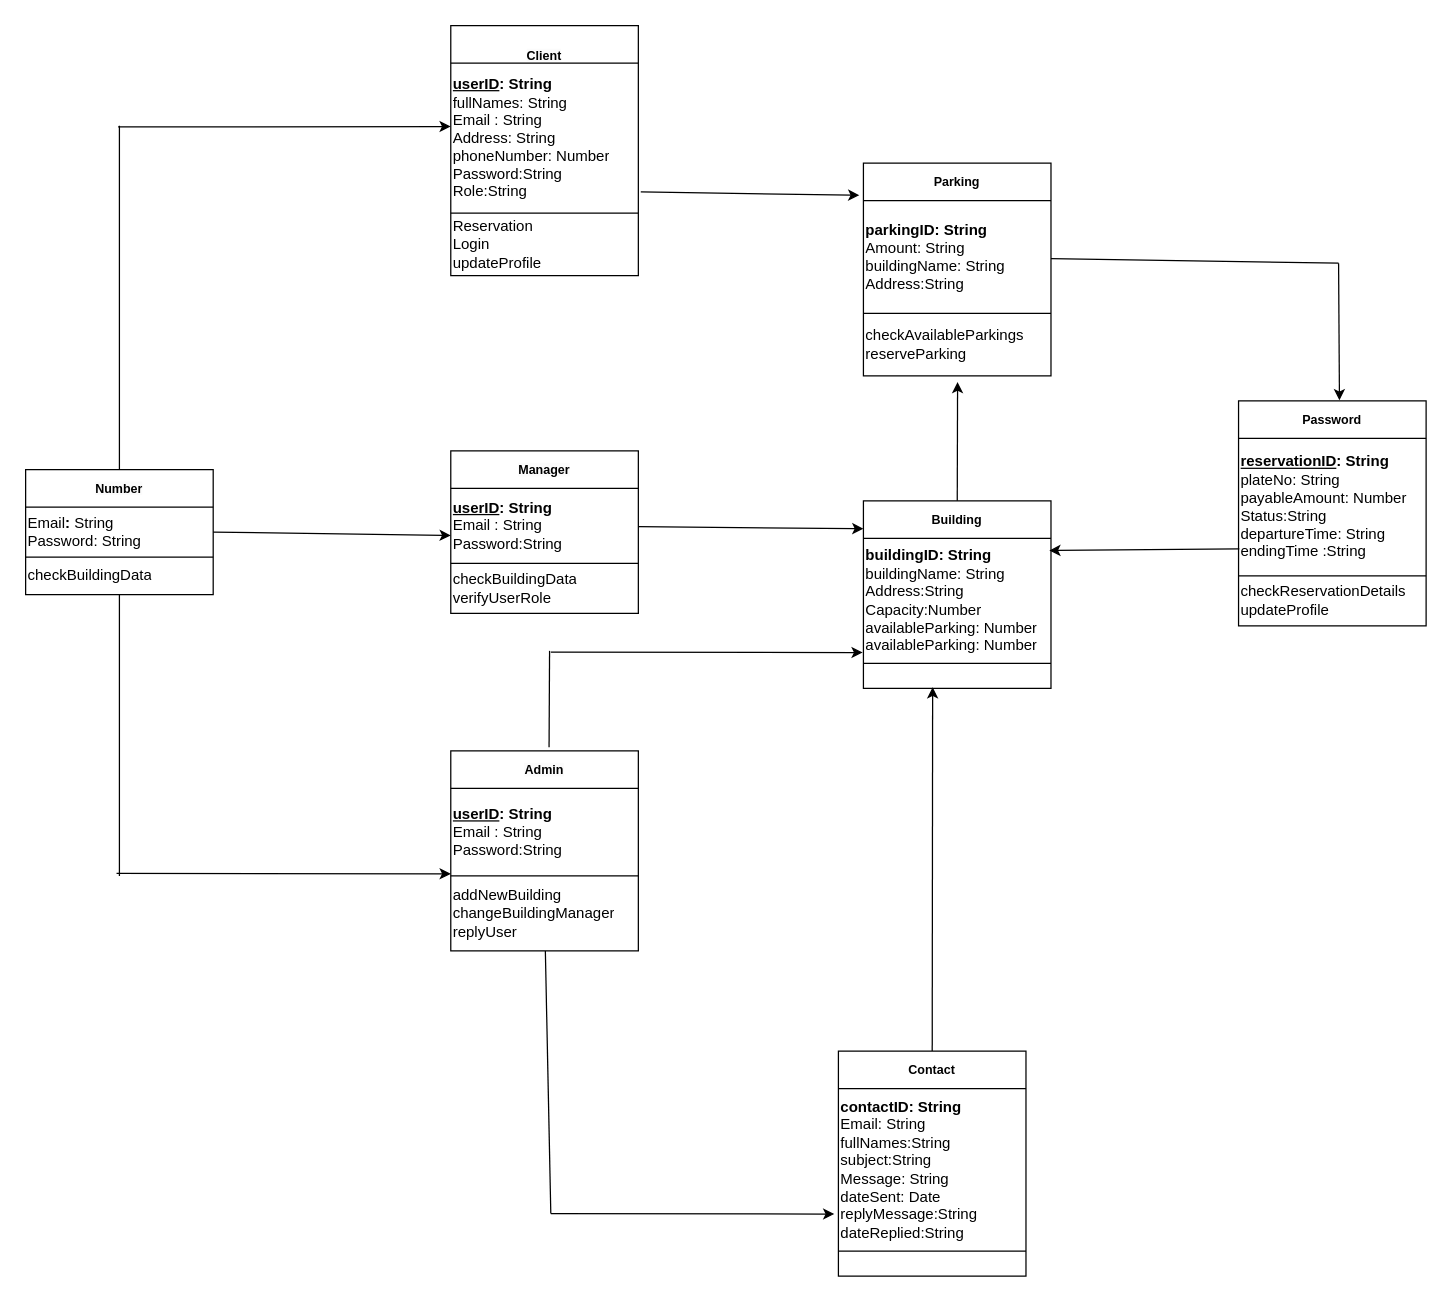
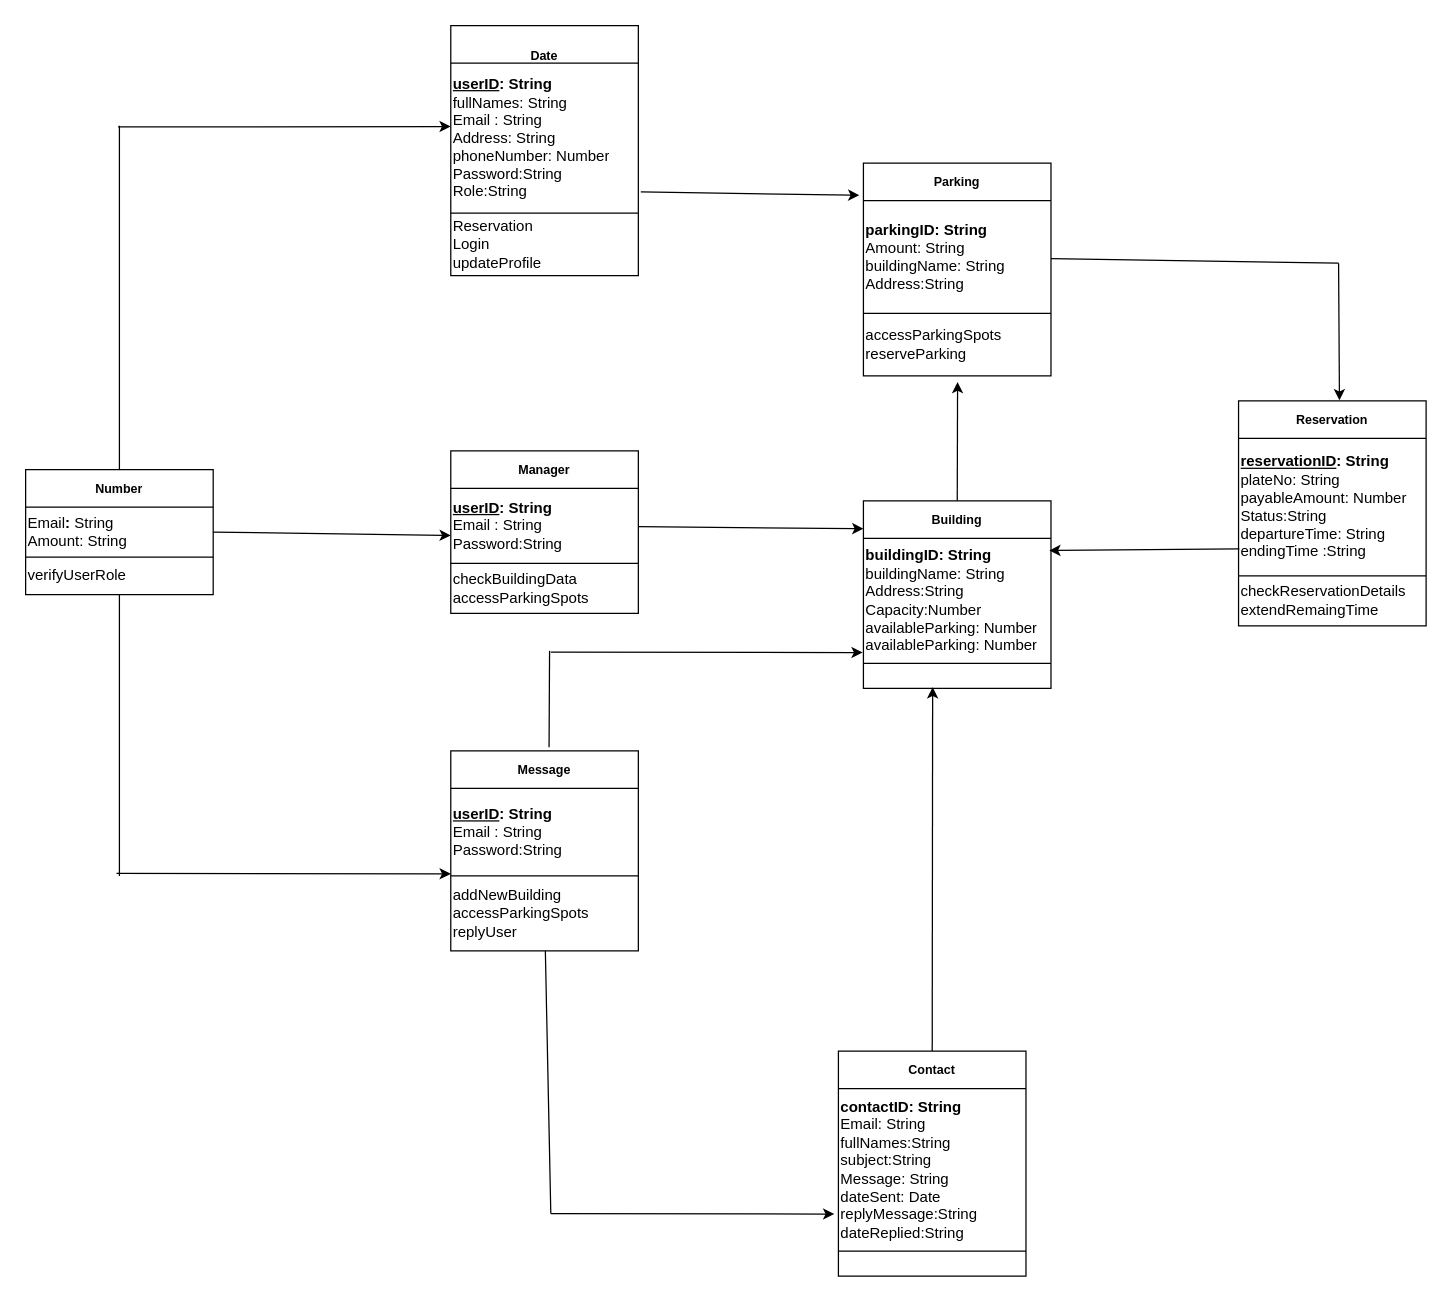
node "Client": label "Client" -> "Date"
node "checkAvailableParkings reserveParking": label "checkAvailableParkings reserveParking" -> "accessParkingSpots reserveParking"
node "Password": label "Password" -> "Reservation"
node "Email: String Password: String": label "Email: String Password: String" -> "Email: String Amount: String"
node "checkBuildingData": label "checkBuildingData" -> "verifyUserRole"
node "checkBuildingData verifyUserRole": label "checkBuildingData verifyUserRole" -> "checkBuildingData accessParkingSpots"
node "checkReservationDetails updateProfile": label "checkReservationDetails updateProfile" -> "checkReservationDetails extendRemaingTime"
node "Admin": label "Admin" -> "Message"
node "addNewBuilding changeBuildingManager replyUser": label "addNewBuilding changeBuildingManager replyUser" -> "addNewBuilding accessParkingSpots replyUser"
